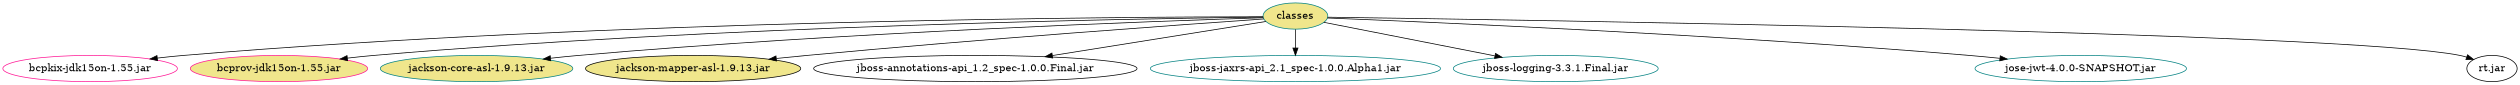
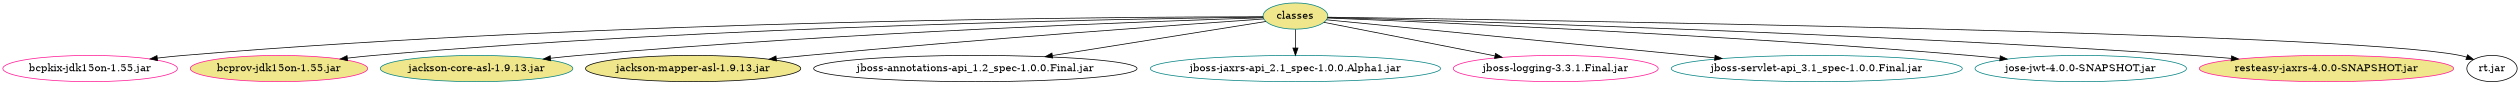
node "jboss-logging-3.3.1.Final.jar": color teal -> deeppink
node "jboss-servlet-api_3.1_spec-1.0.0.Final.jar": added
node "resteasy-jaxrs-4.0.0-SNAPSHOT.jar": added
